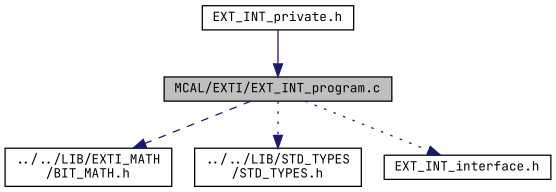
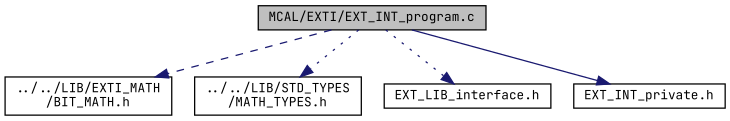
edge "EXT_INT_private.h" -> "MCAL/EXTI/EXT_INT_program.c": reversed
node "../../LIB/STD_TYPES /STD_TYPES.h": label "../../LIB/STD_TYPES /STD_TYPES.h" -> "../../LIB/STD_TYPES /MATH_TYPES.h"
node "EXT_INT_interface.h": label "EXT_INT_interface.h" -> "EXT_LIB_interface.h"
